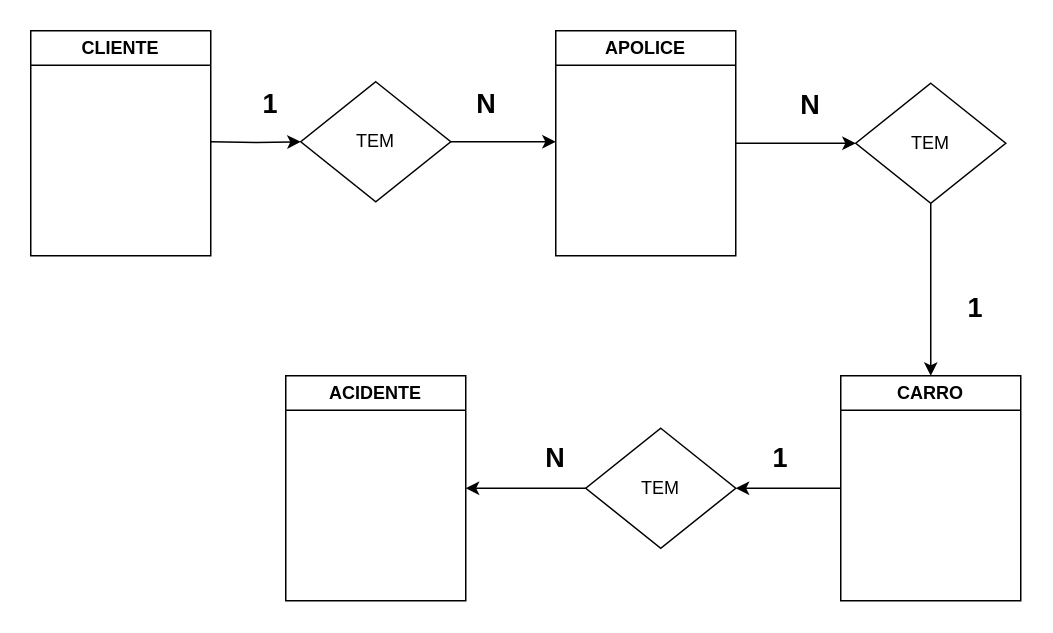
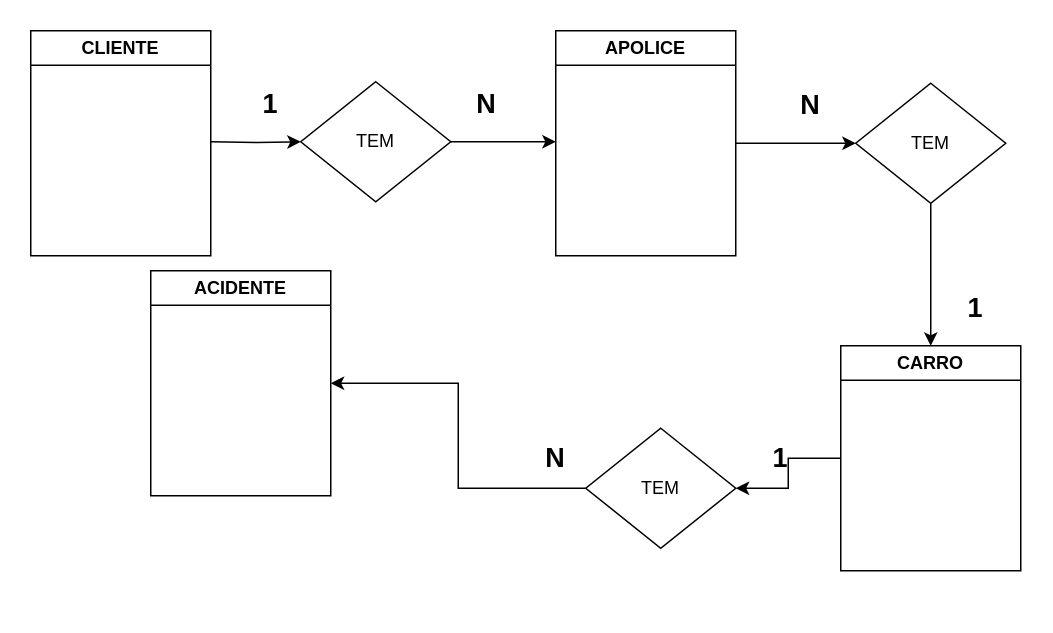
node "ACIDENTE": moved (376, 488) -> (241, 383)
node "CARRO": moved (931, 488) -> (931, 458)
